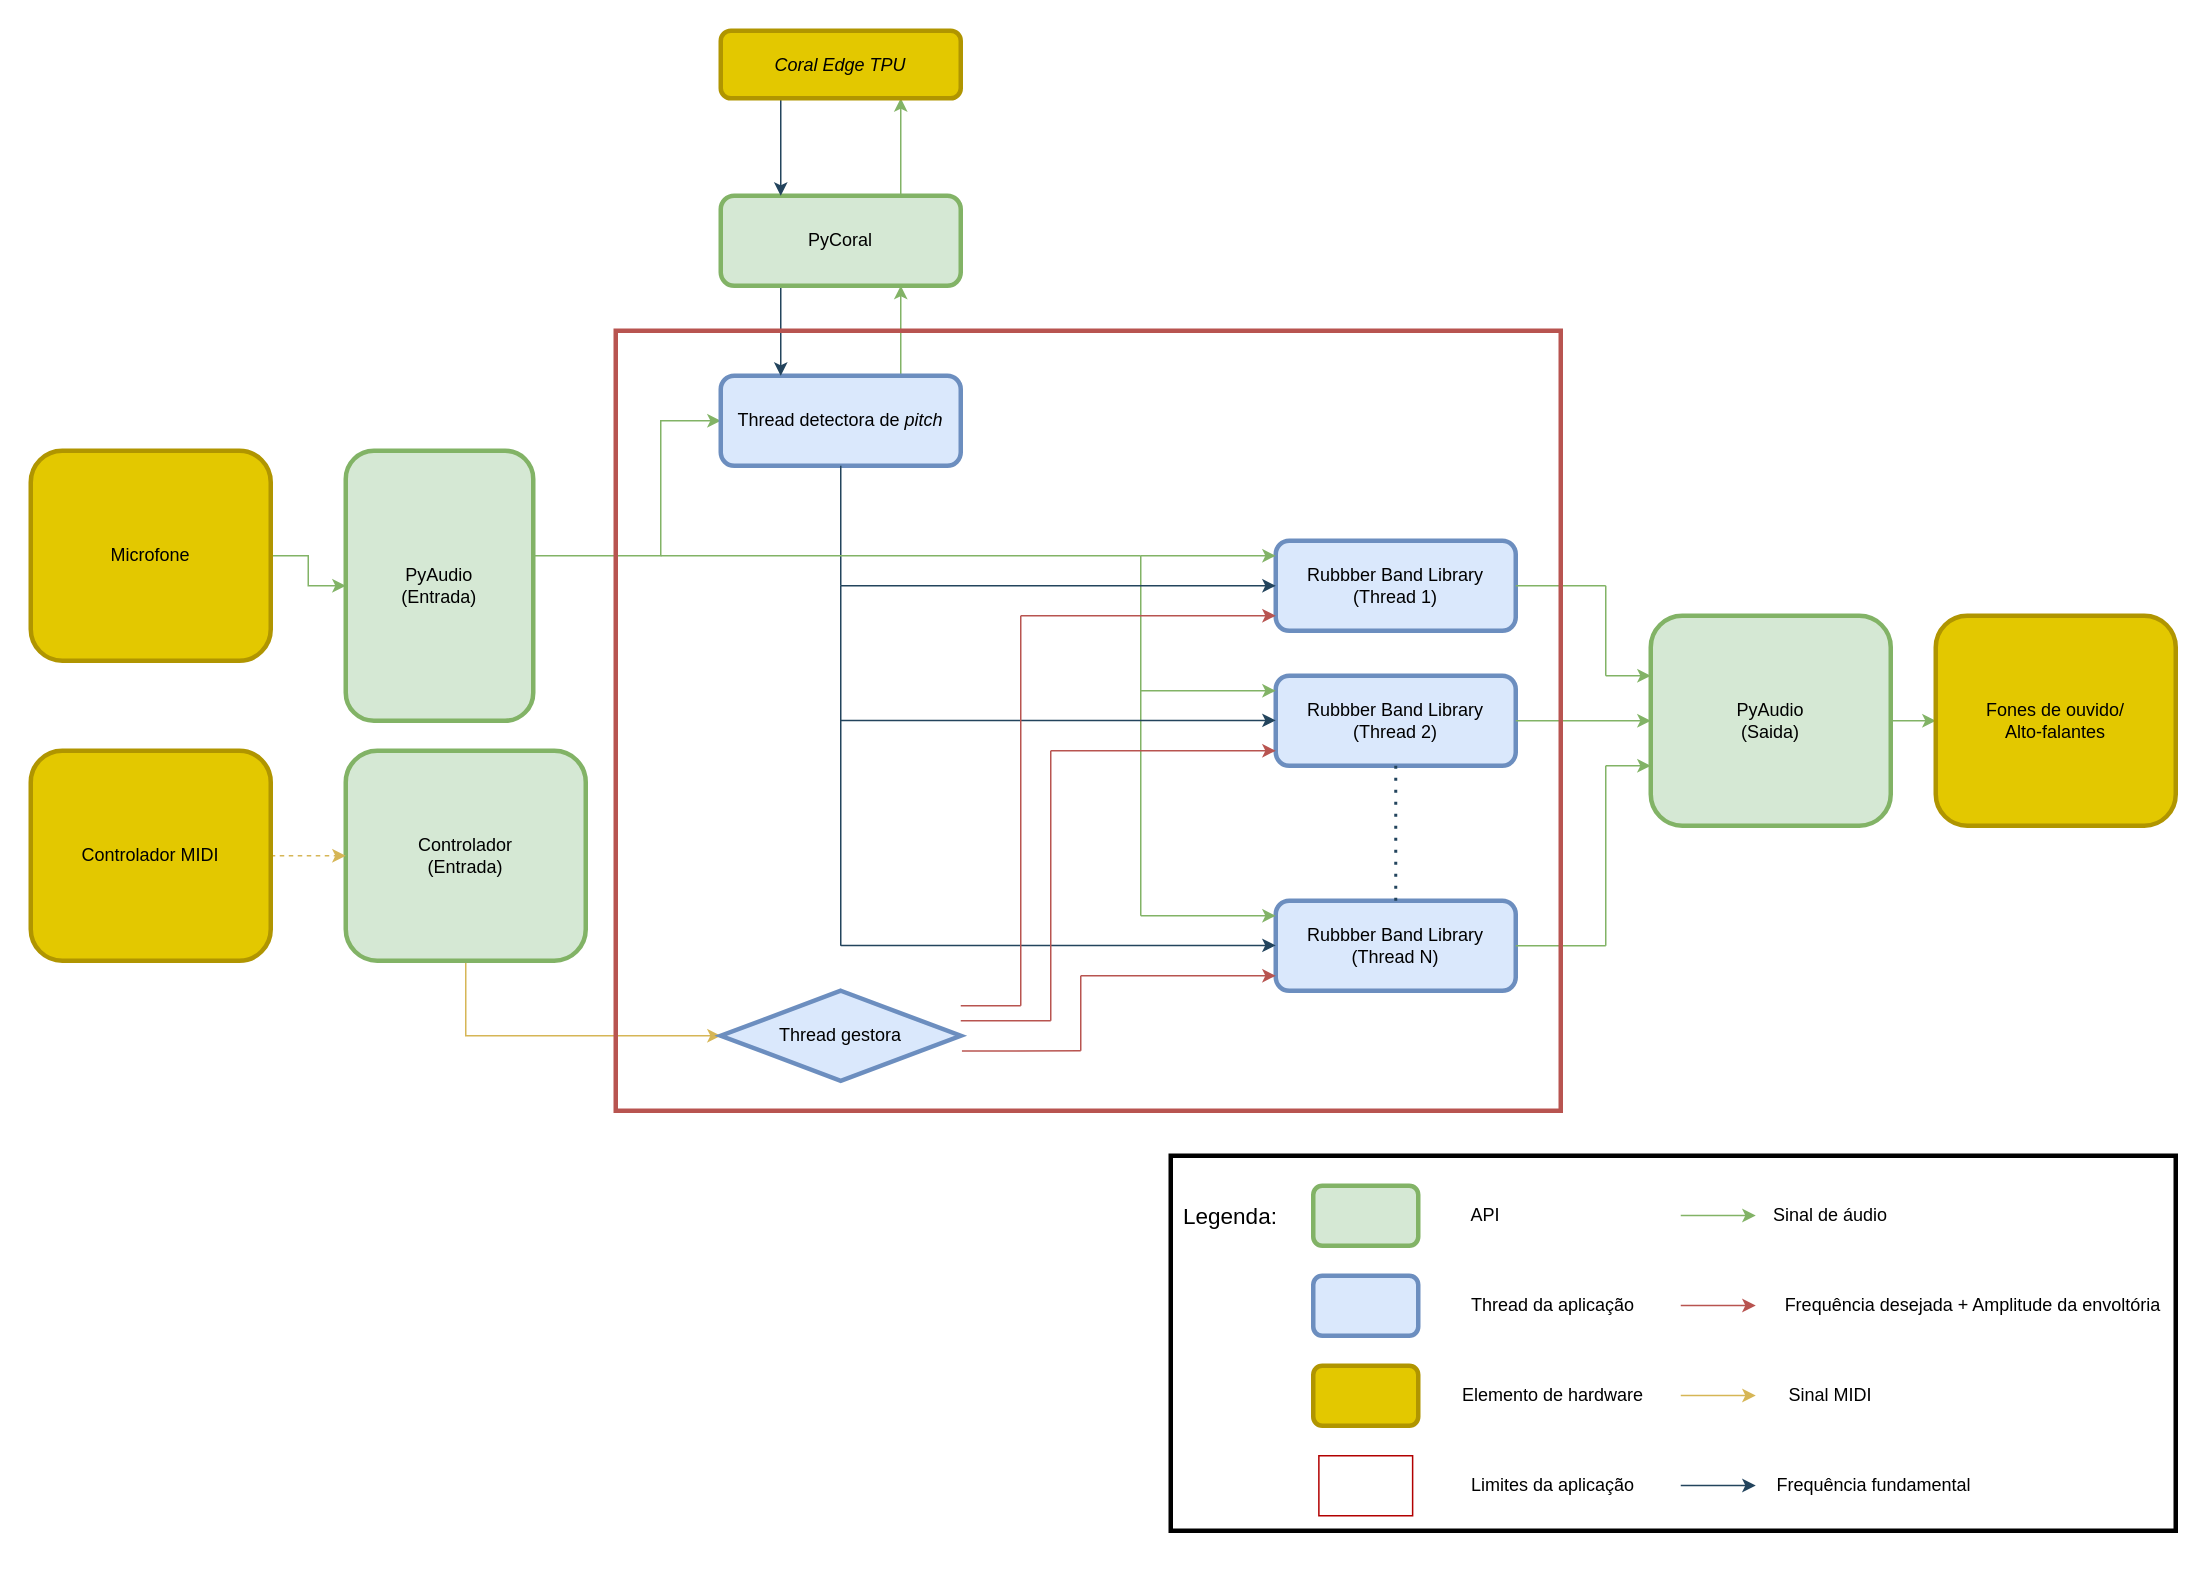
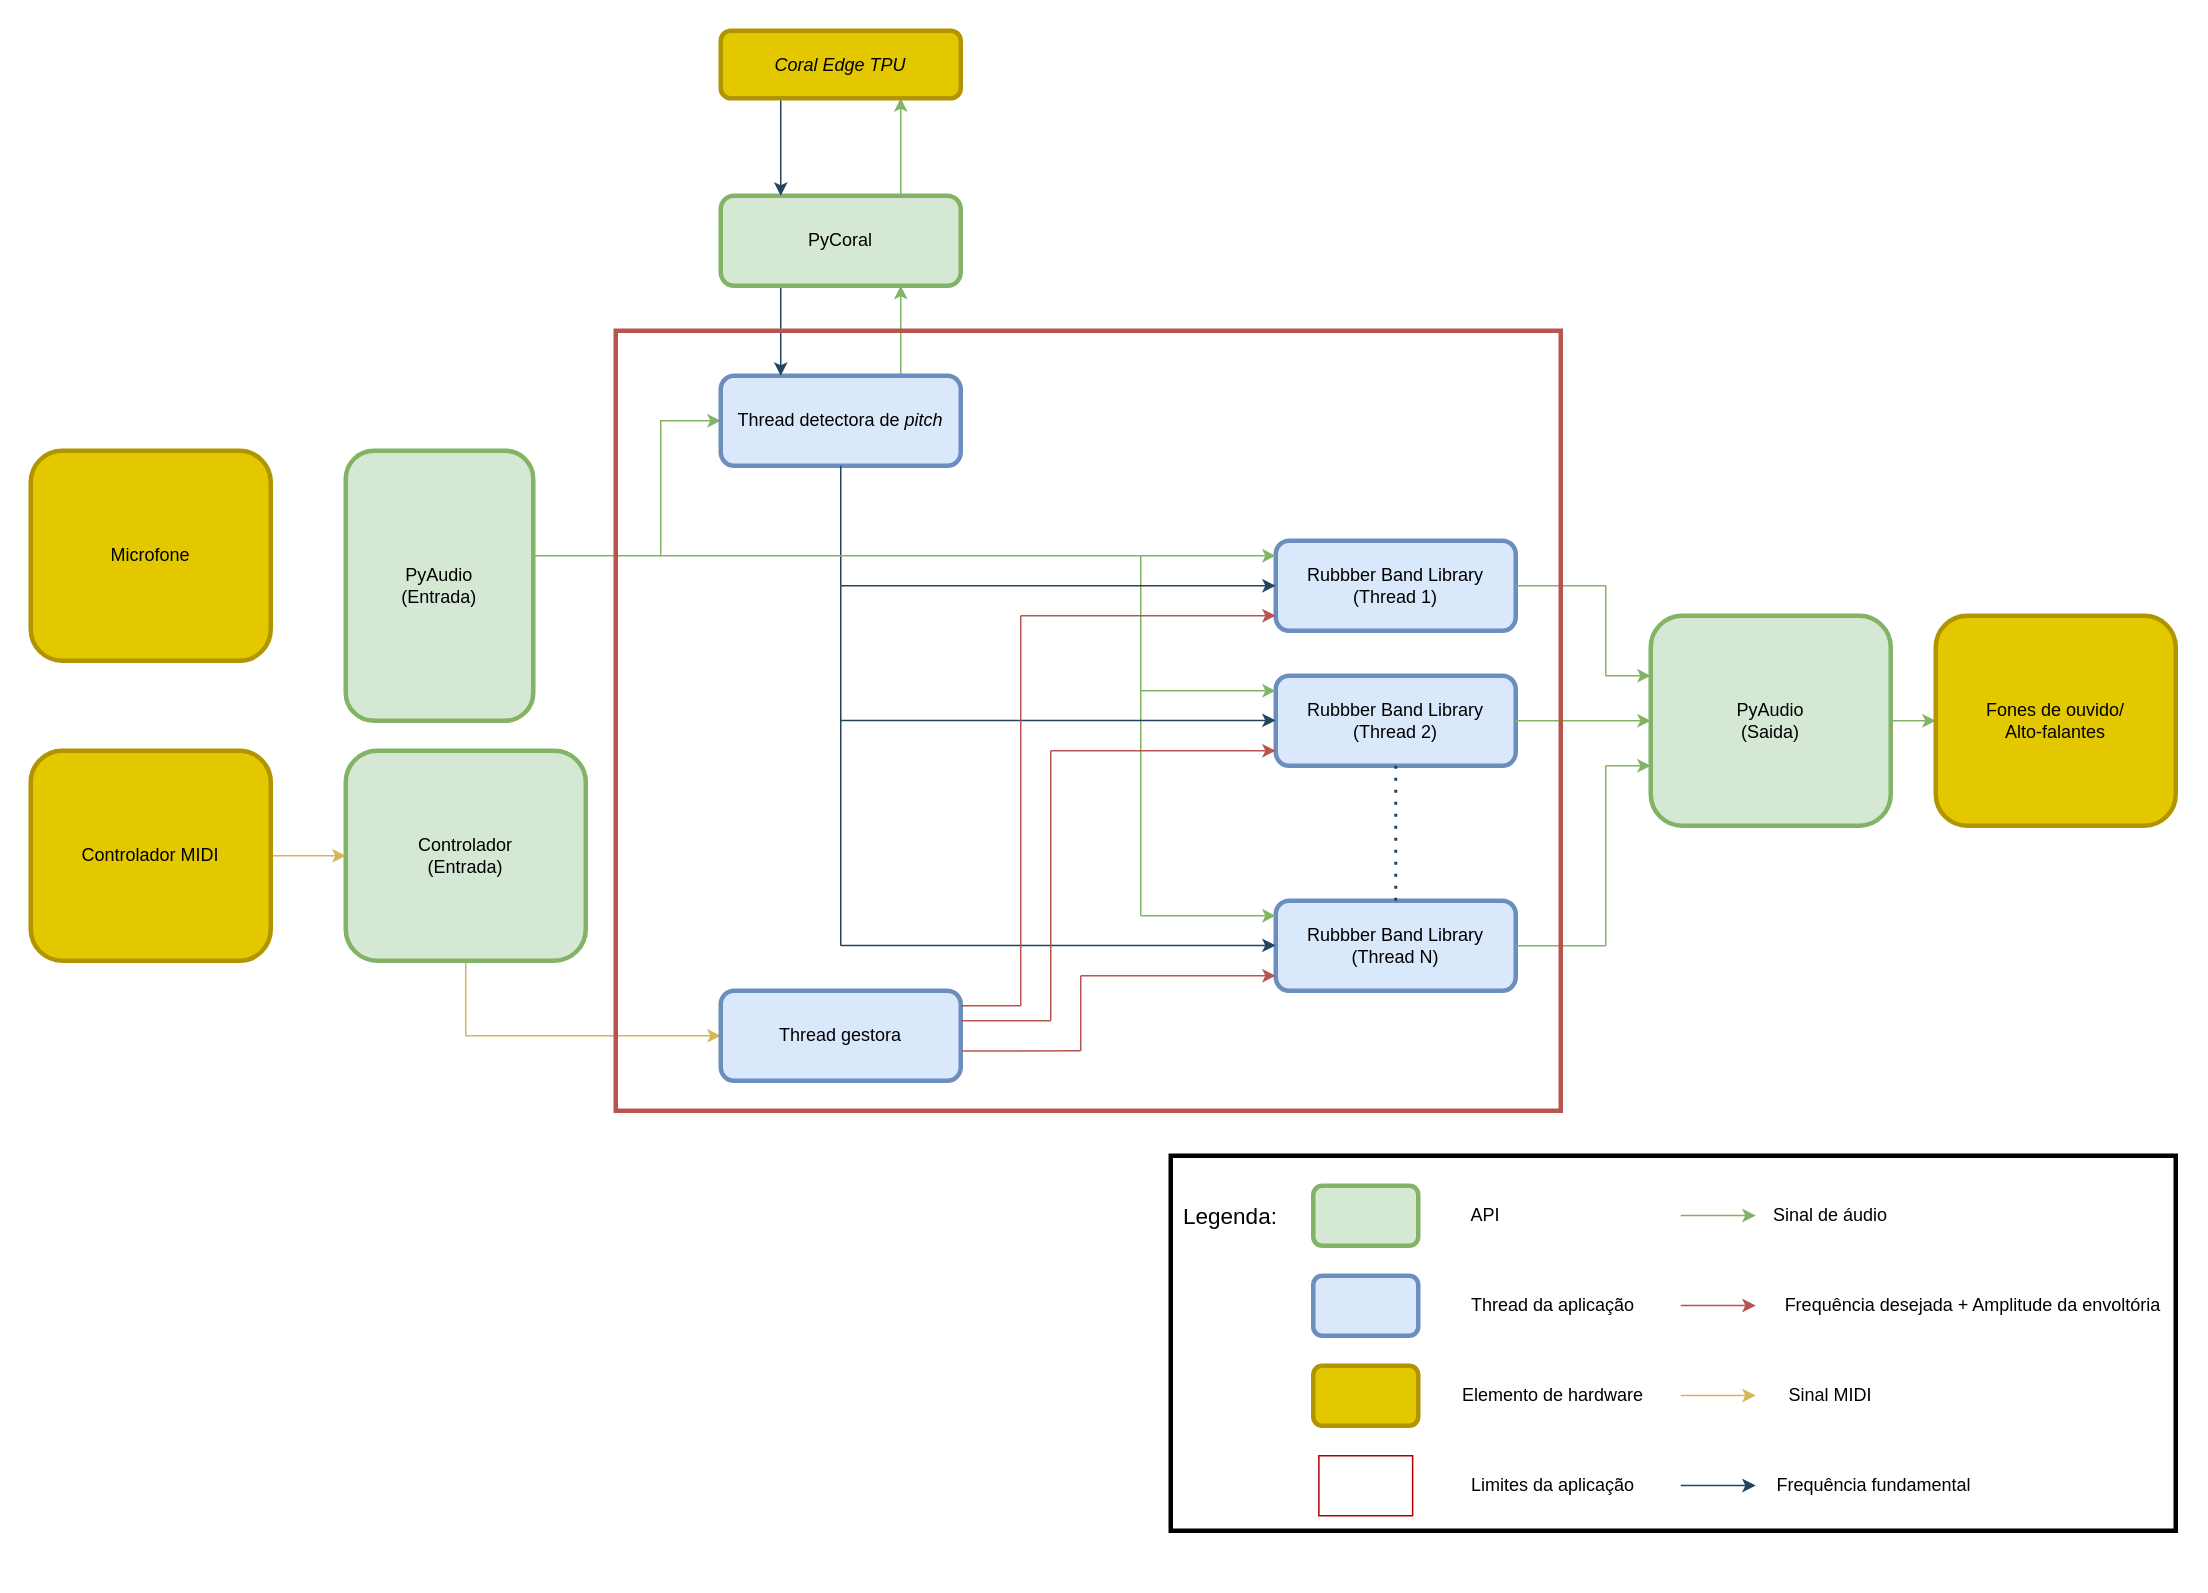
edge "Microfone" -> "PyAudio (Entrada)": removed
edge "Controlador MIDI" -> "Controlador (Entrada)": style dashed -> solid
node "Thread gestora": shape diamond -> rounded rectangle
